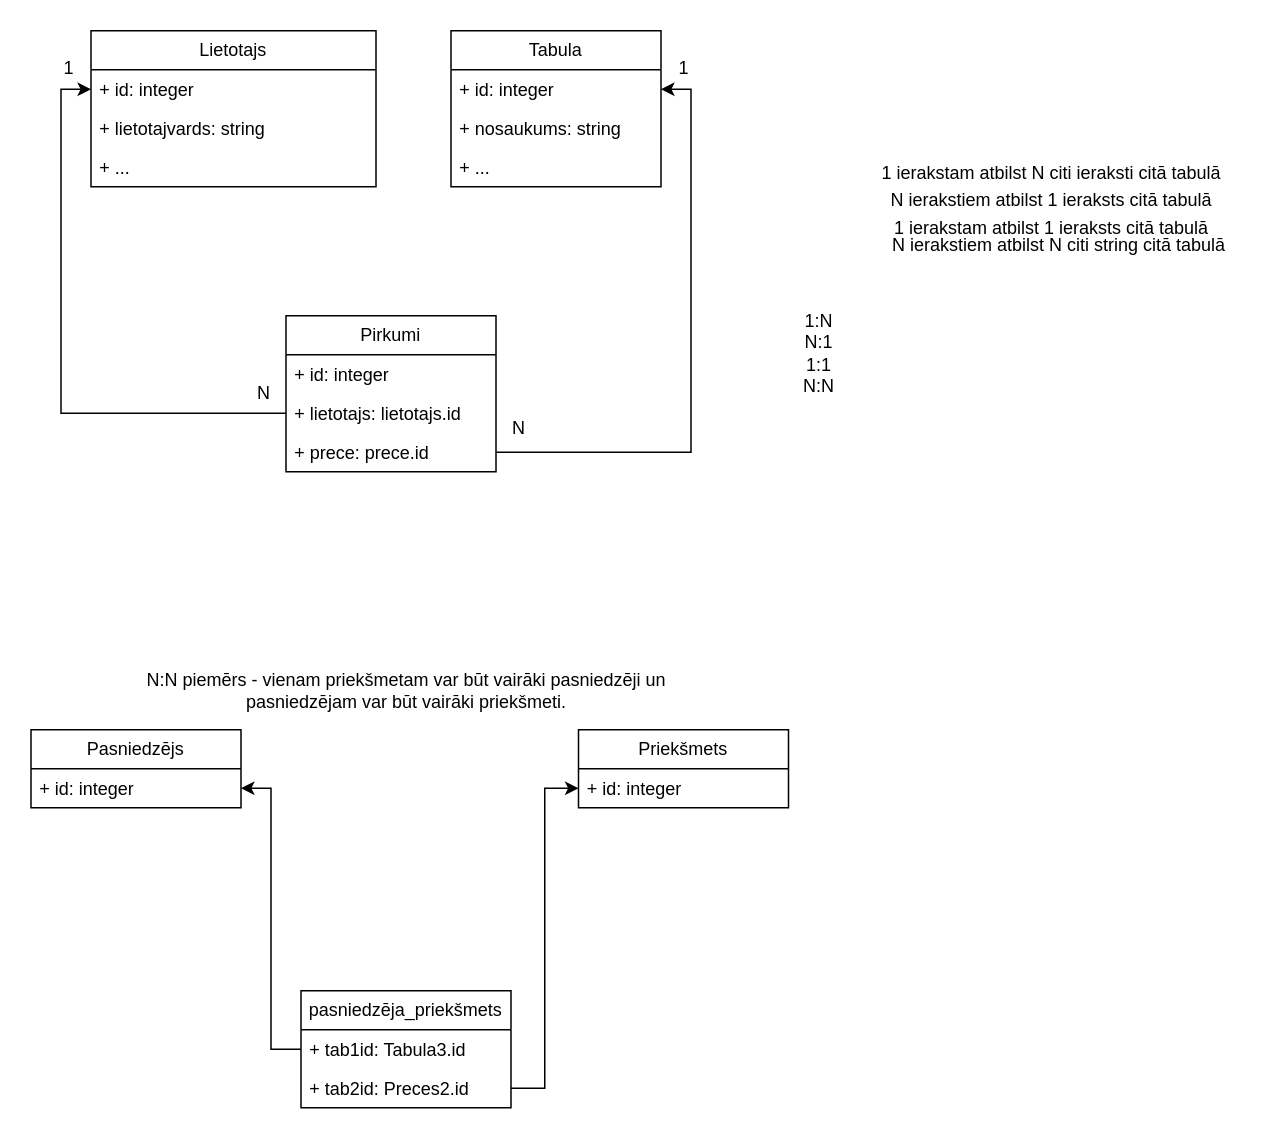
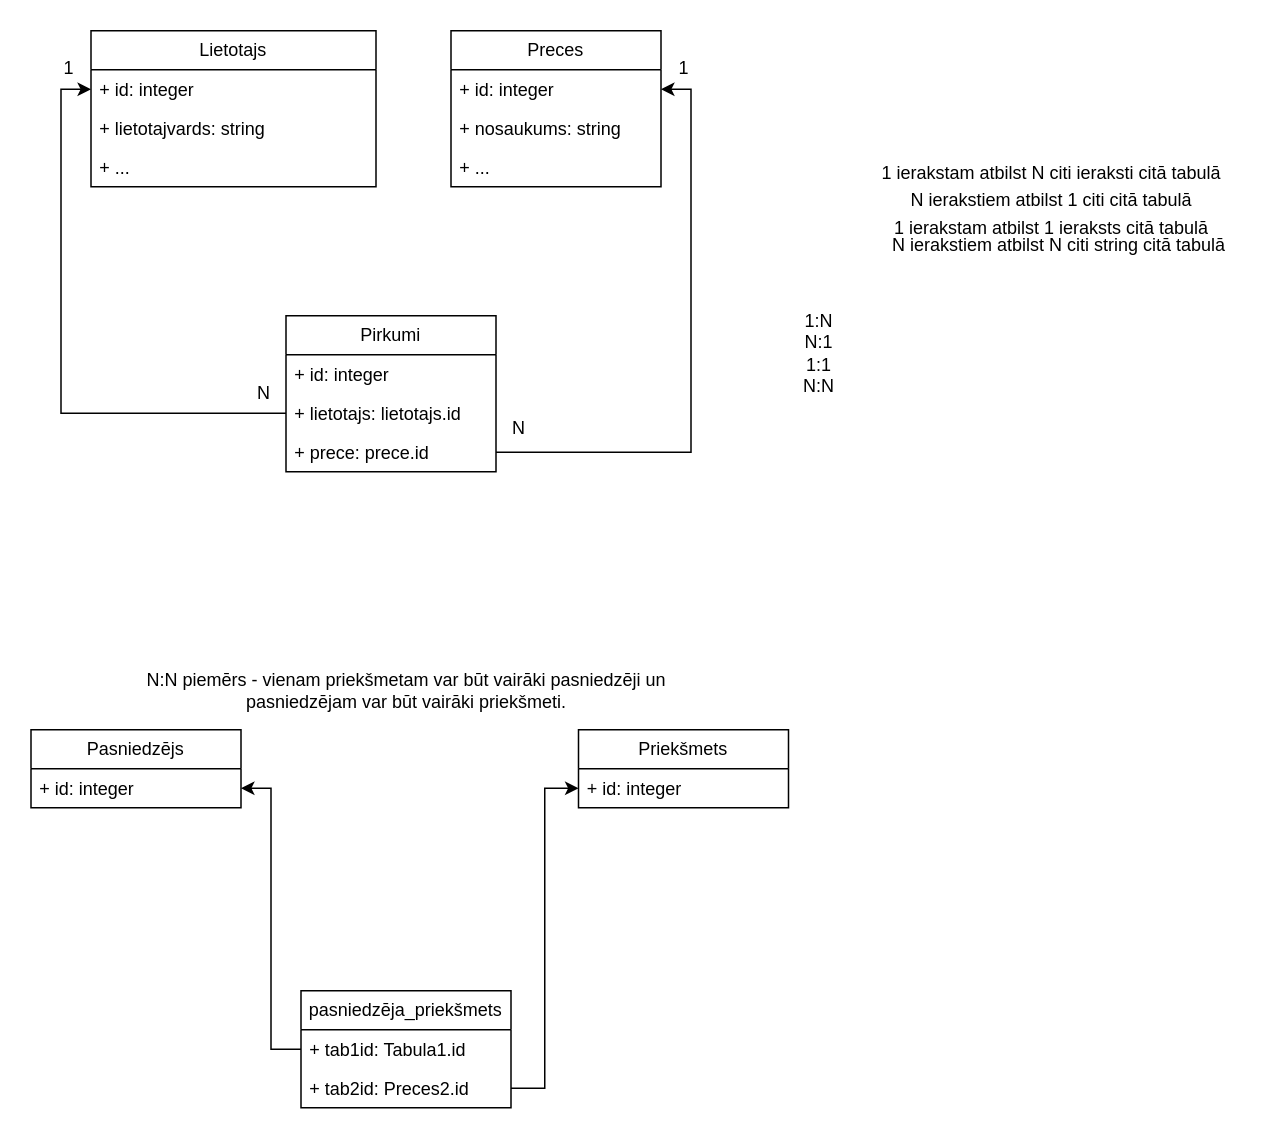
node "Tabula": label "Tabula" -> "Preces"
node "N ierakstiem atbilst 1 ieraksts citā tabulā": label "N ierakstiem atbilst 1 ieraksts citā tabulā" -> "N ierakstiem atbilst 1 citi citā tabulā"
node "+ tab1id: Tabula3.id": label "+ tab1id: Tabula3.id" -> "+ tab1id: Tabula1.id"
